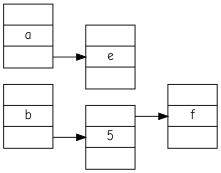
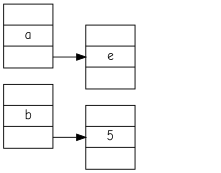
node "f": removed
